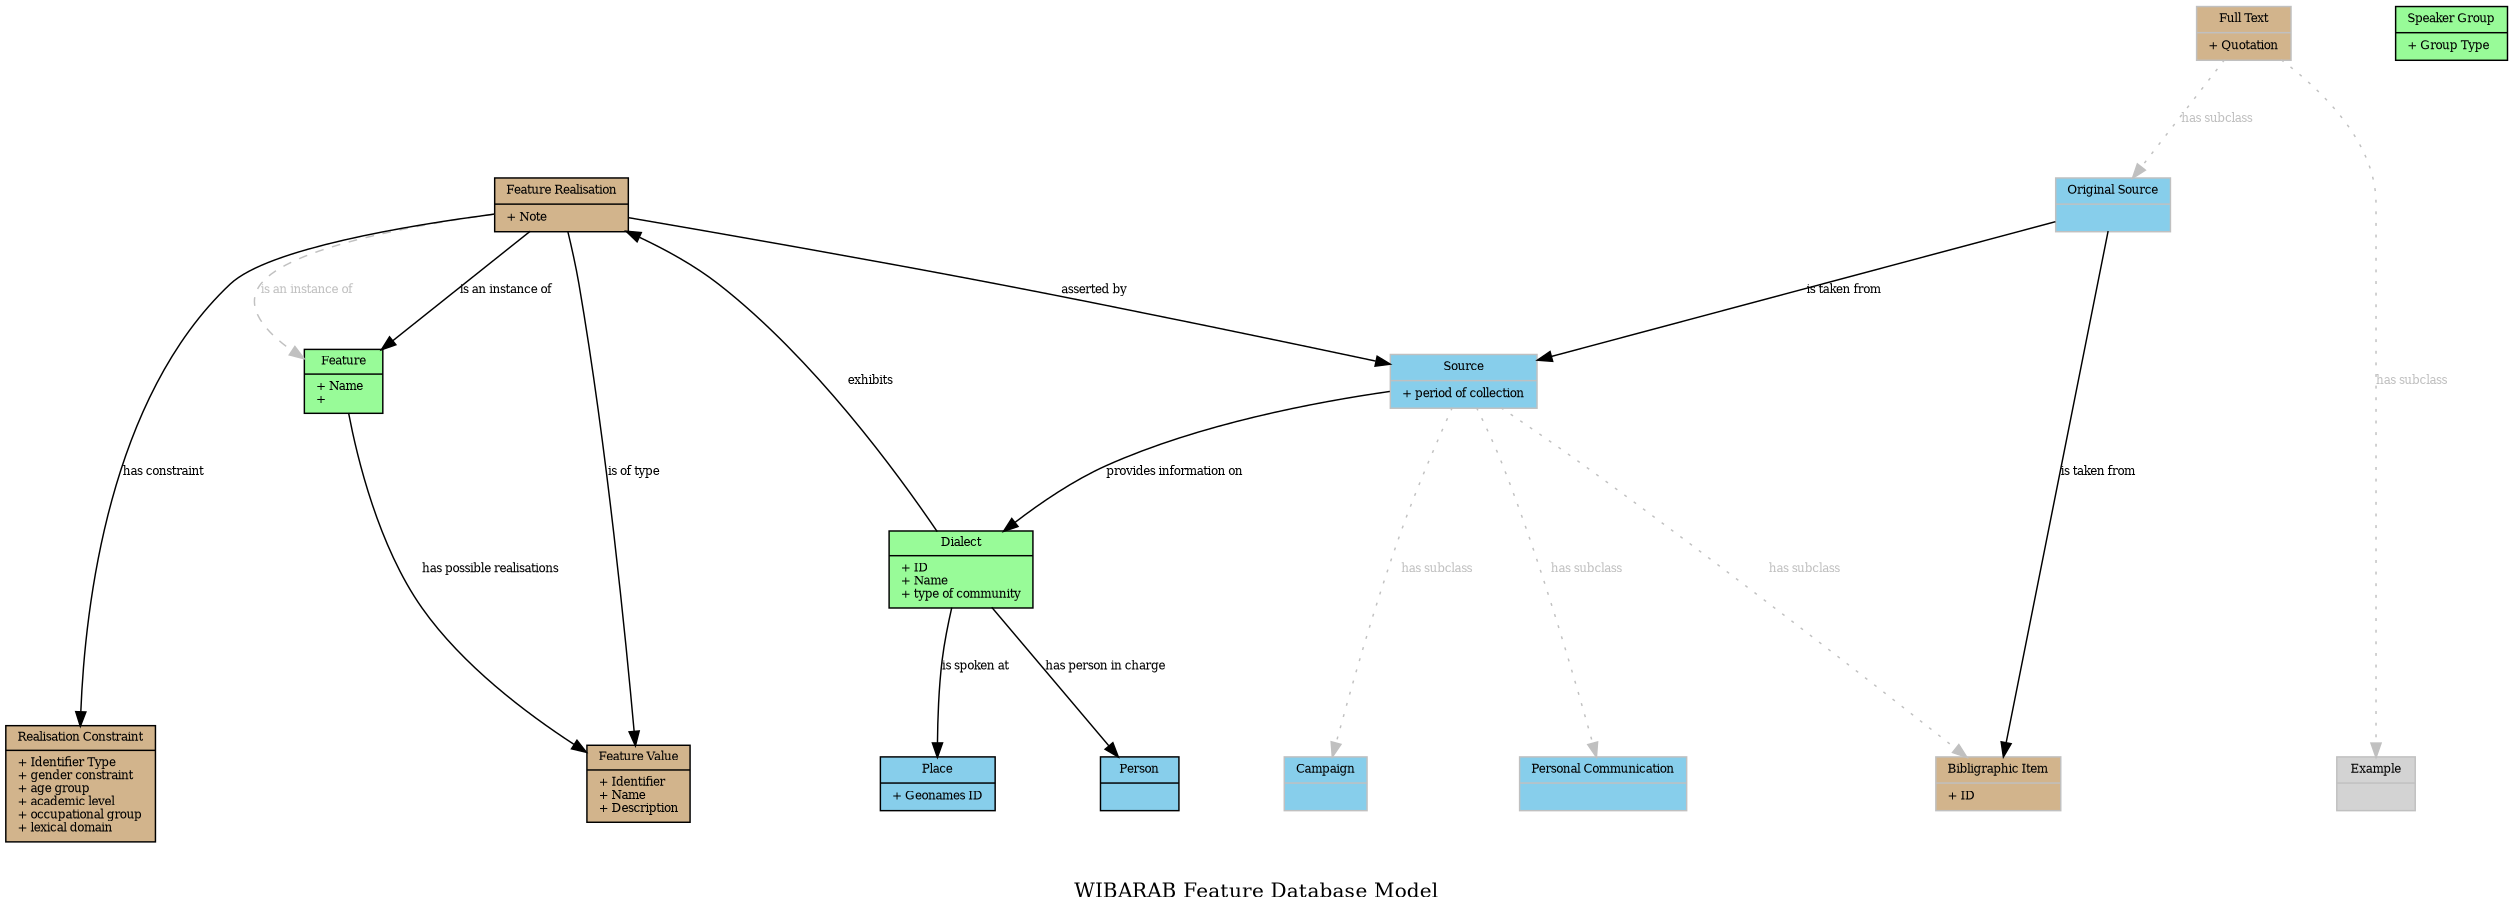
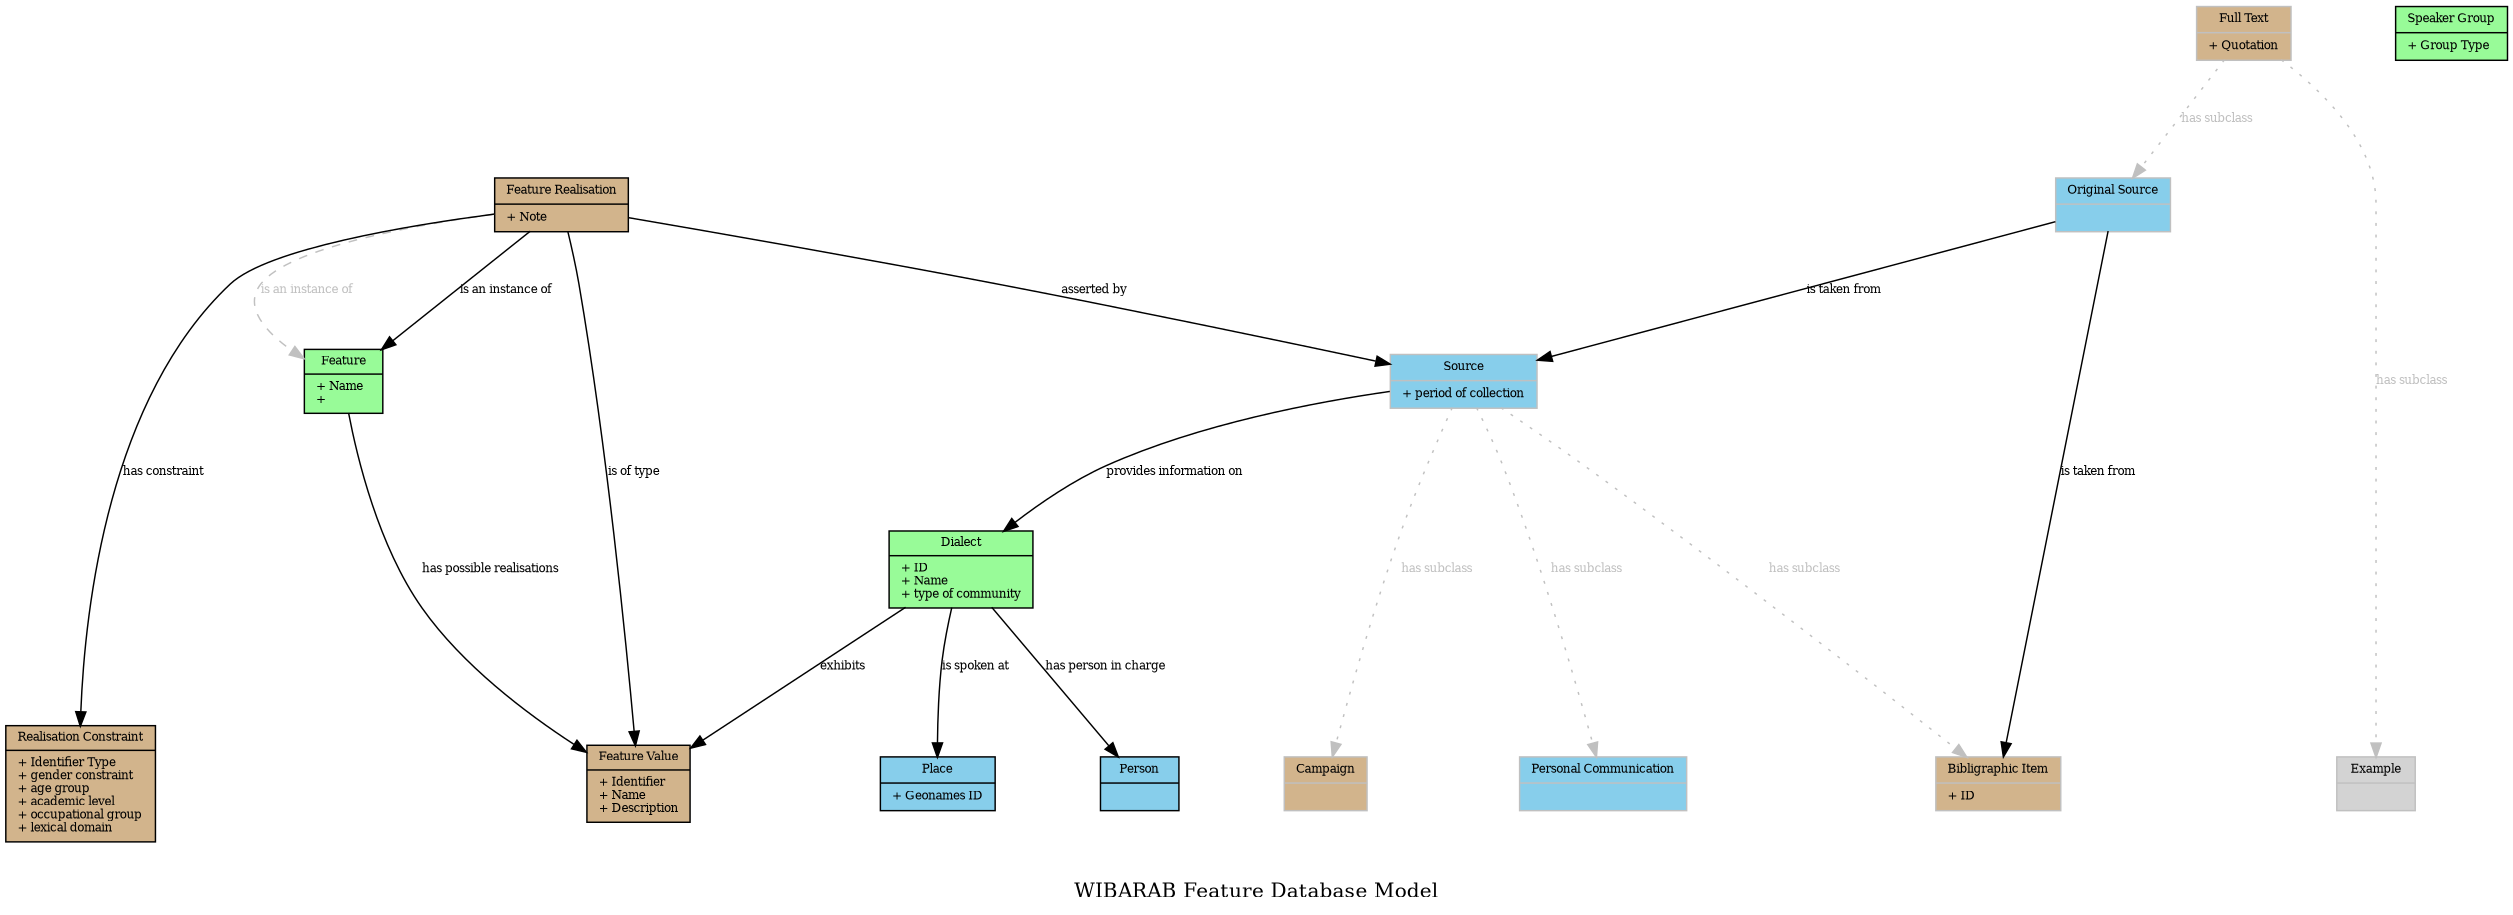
edge "Dialect" -> "Feature Realisation": now "Dialect" -> "Feature Value"
node "Campaign": fillcolor skyblue -> tan
